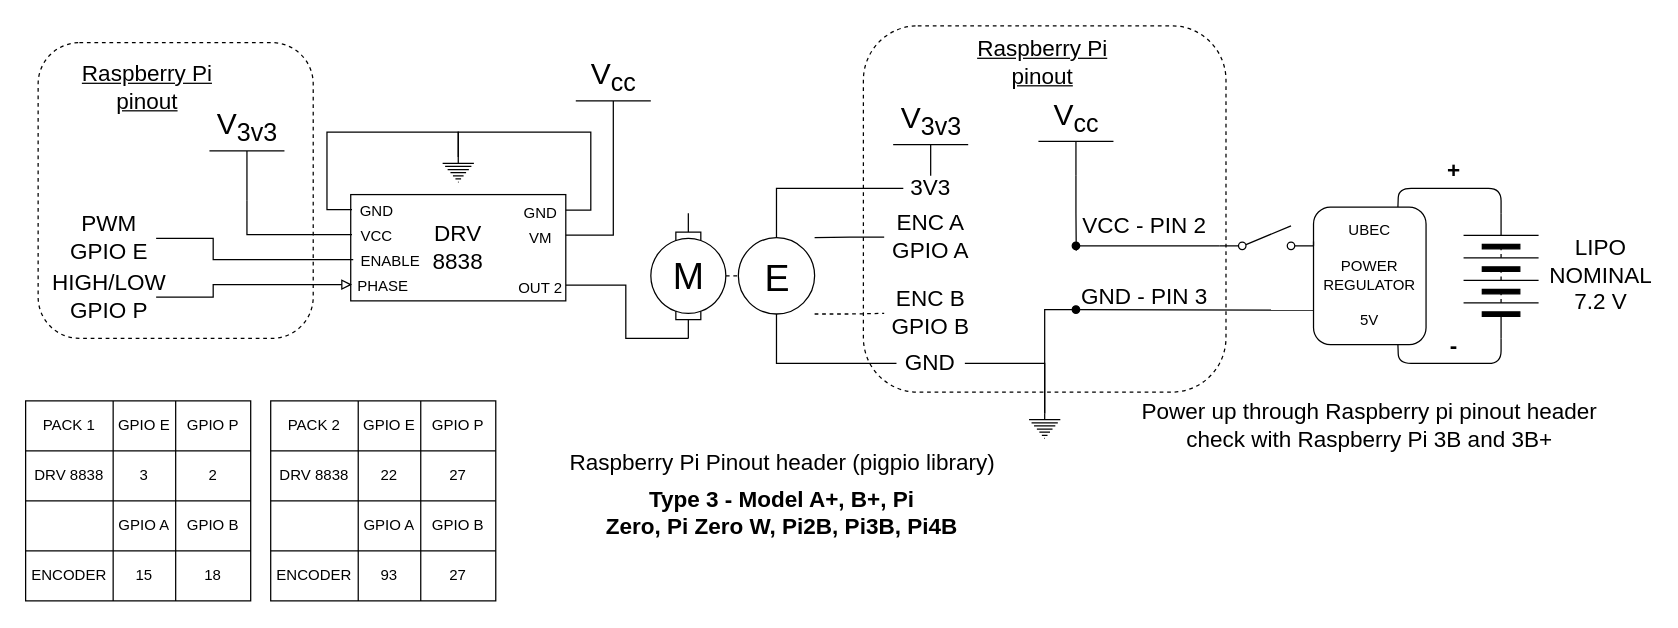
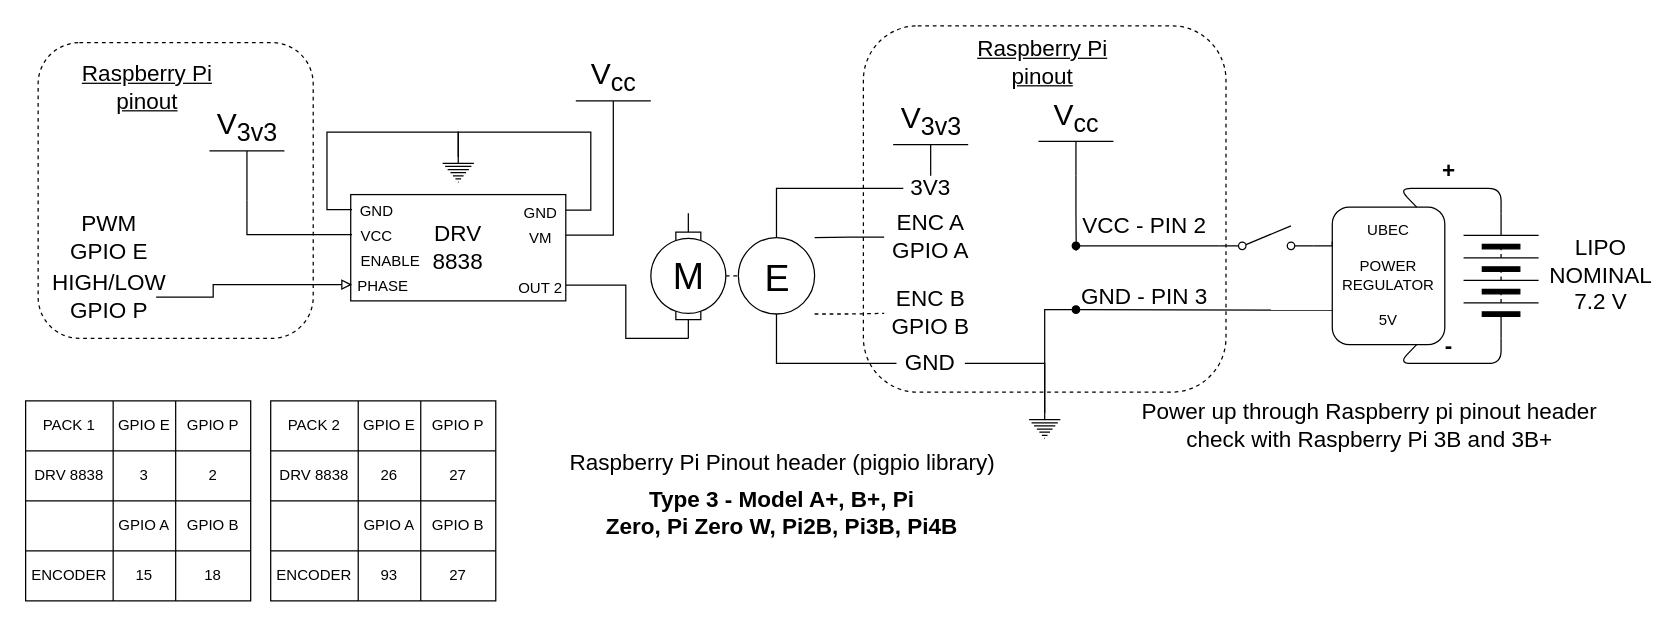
edge "PWM GPIO E" -- "ENABLE": removed
node "UBEC POWER REGULATOR 5V": moved (1369, 276) -> (1388, 276)
node "22": label "22" -> "26"
